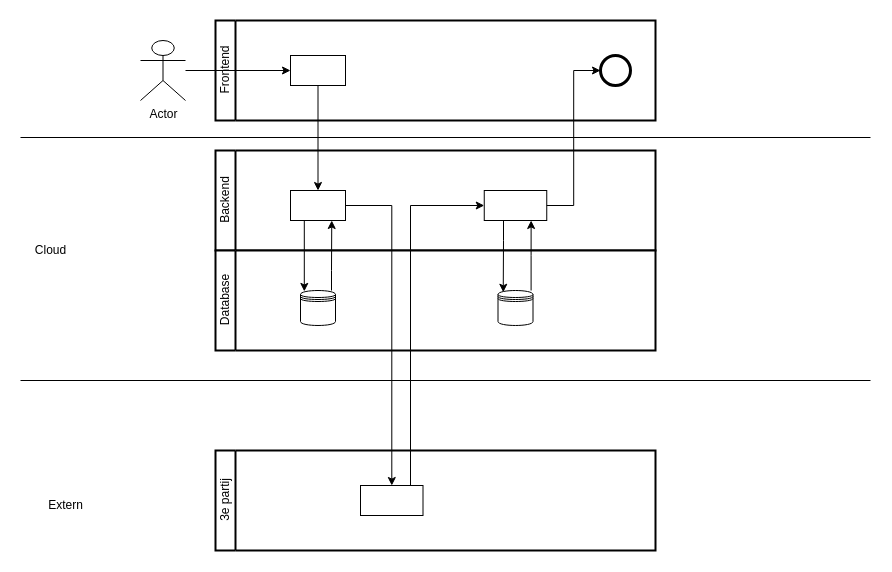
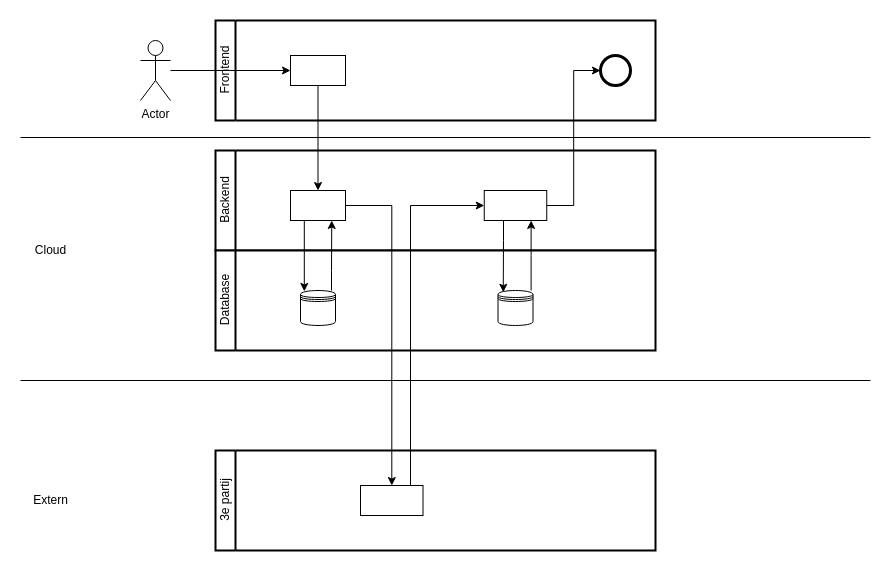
node "Actor": size 45x60 -> 30x60
node "Extern": moved (66, 506) -> (51, 501)
